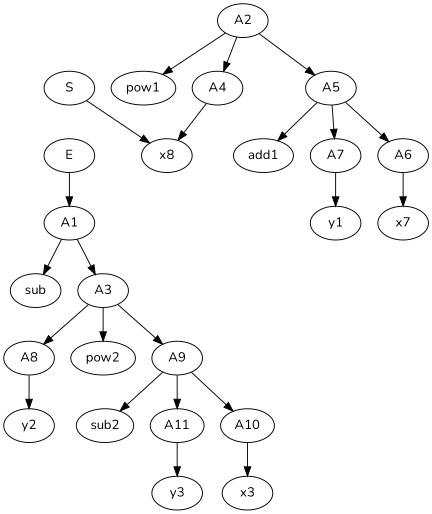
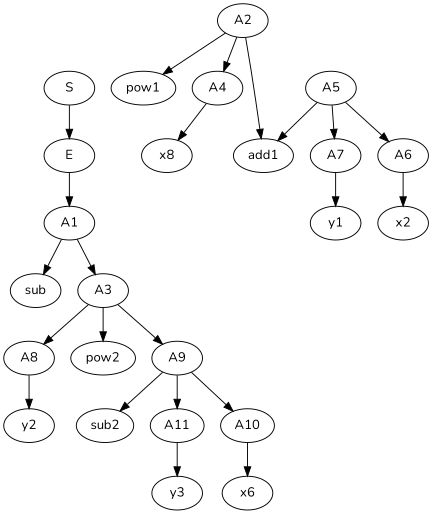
edge "A2" -> "A5": now "A2" -> "add1"
edge "S" -> "x8": now "S" -> "E"
node "x7": label "x7" -> "x2"
node "x3": label "x3" -> "x6"
